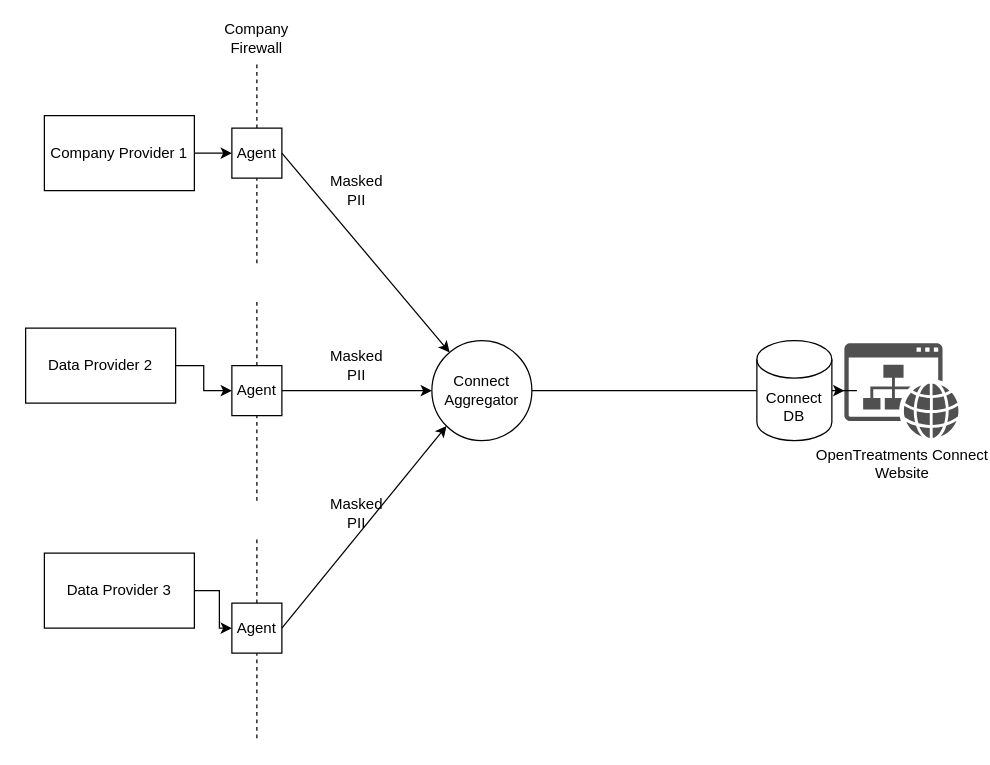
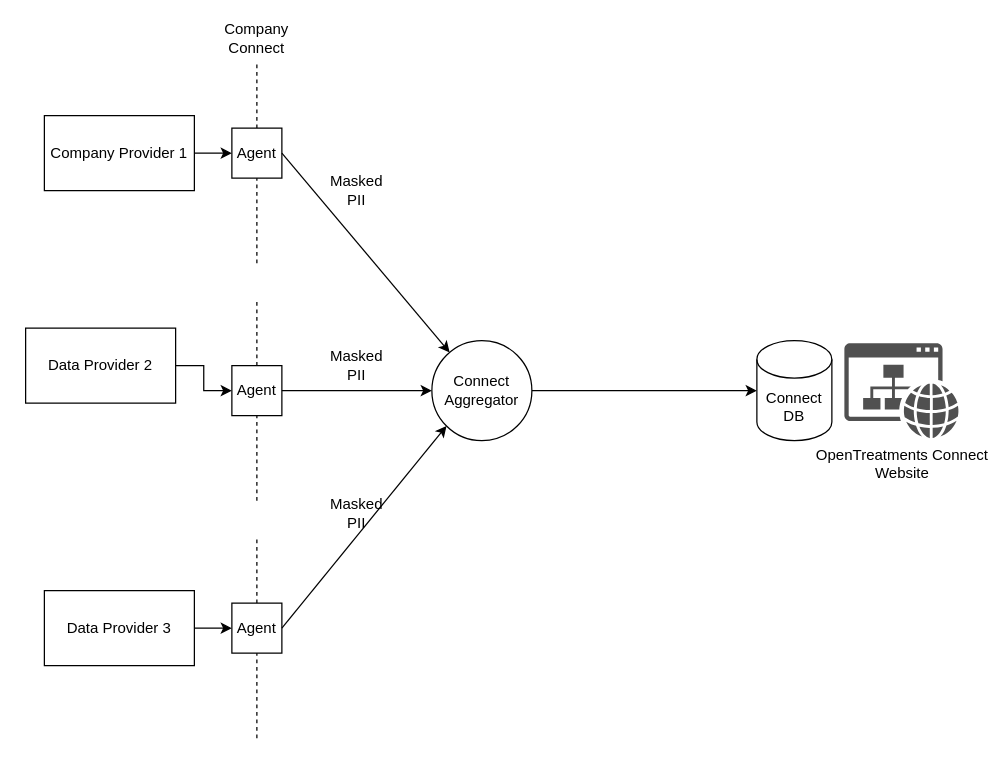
node "Company Firewall": label "Company Firewall" -> "Company Connect"
edge "Connect Aggregator" -- "Connect DB": arrowhead none -> classic
edge "Connect DB" -> "OpenTreatments Connect Website": removed
node "Data Provider 3": moved (119, 591) -> (119, 628)
